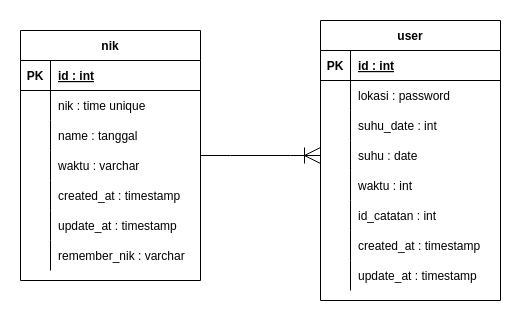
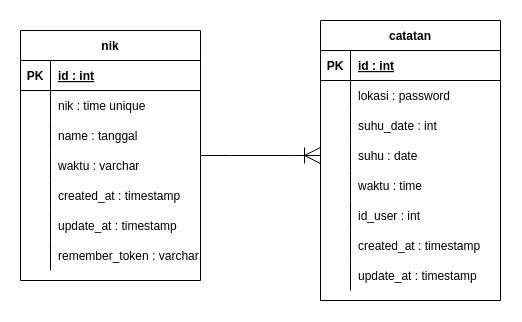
node "user": label "user" -> "catatan"
node "waktu : int": label "waktu : int" -> "waktu : time"
node "id_catatan : int": label "id_catatan : int" -> "id_user : int"
node "remember_nik : varchar": label "remember_nik : varchar" -> "remember_token : varchar"
